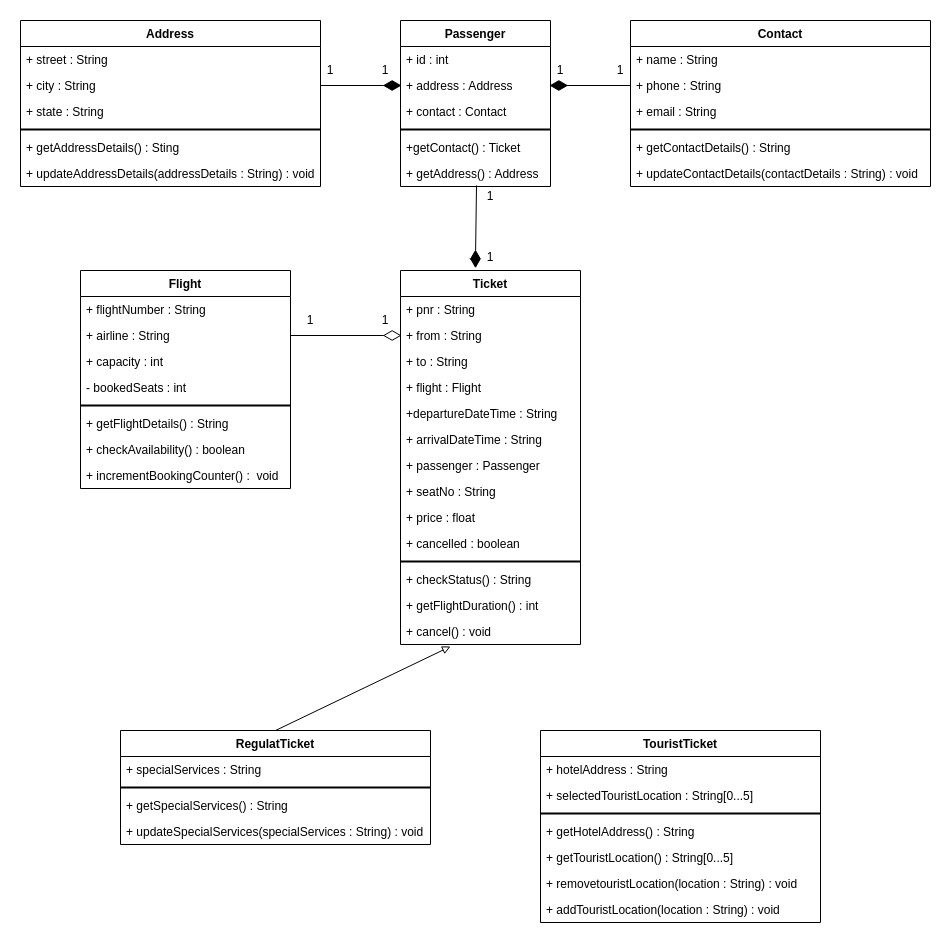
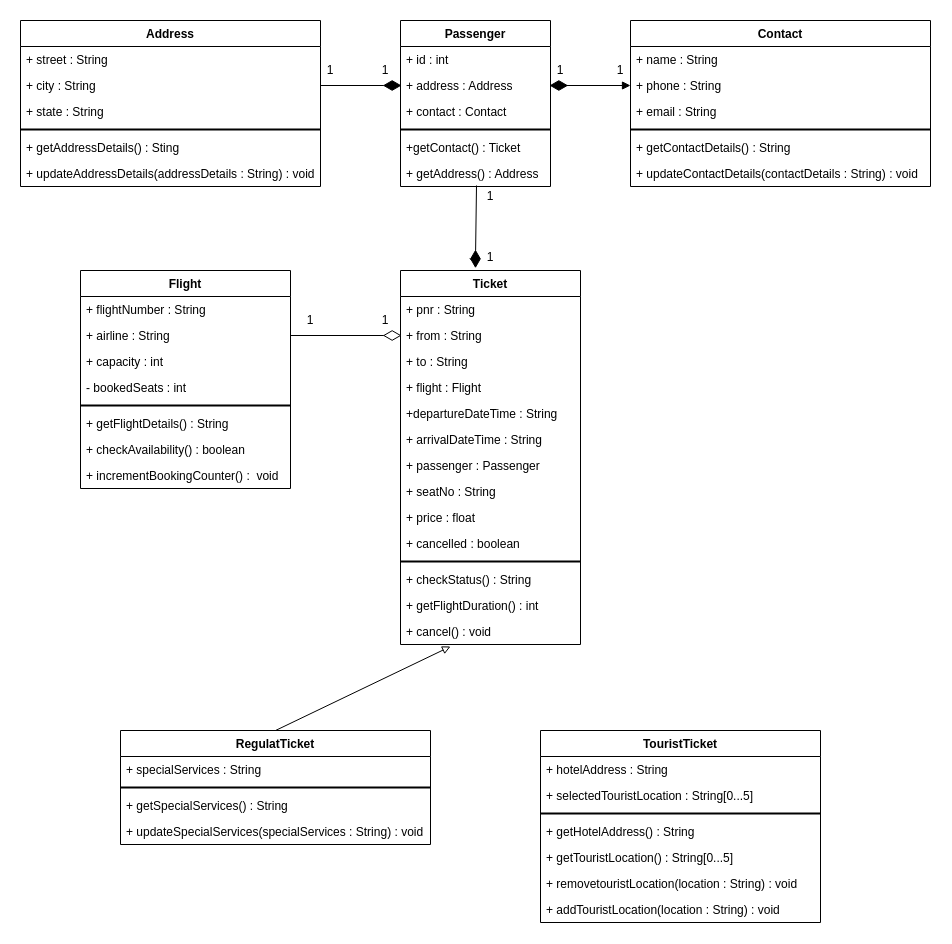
edge "+ address : Address" -- "+ phone : String": arrowhead none -> block
